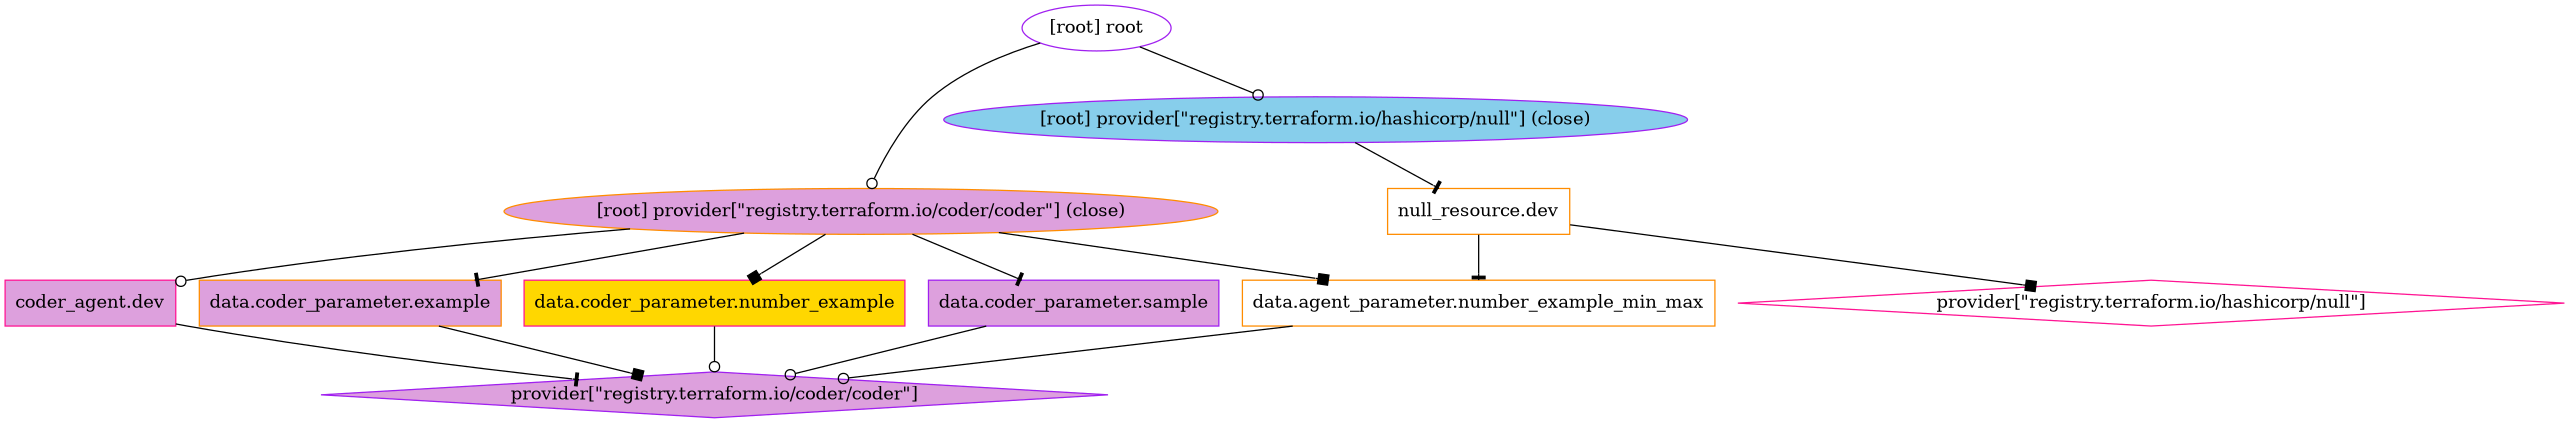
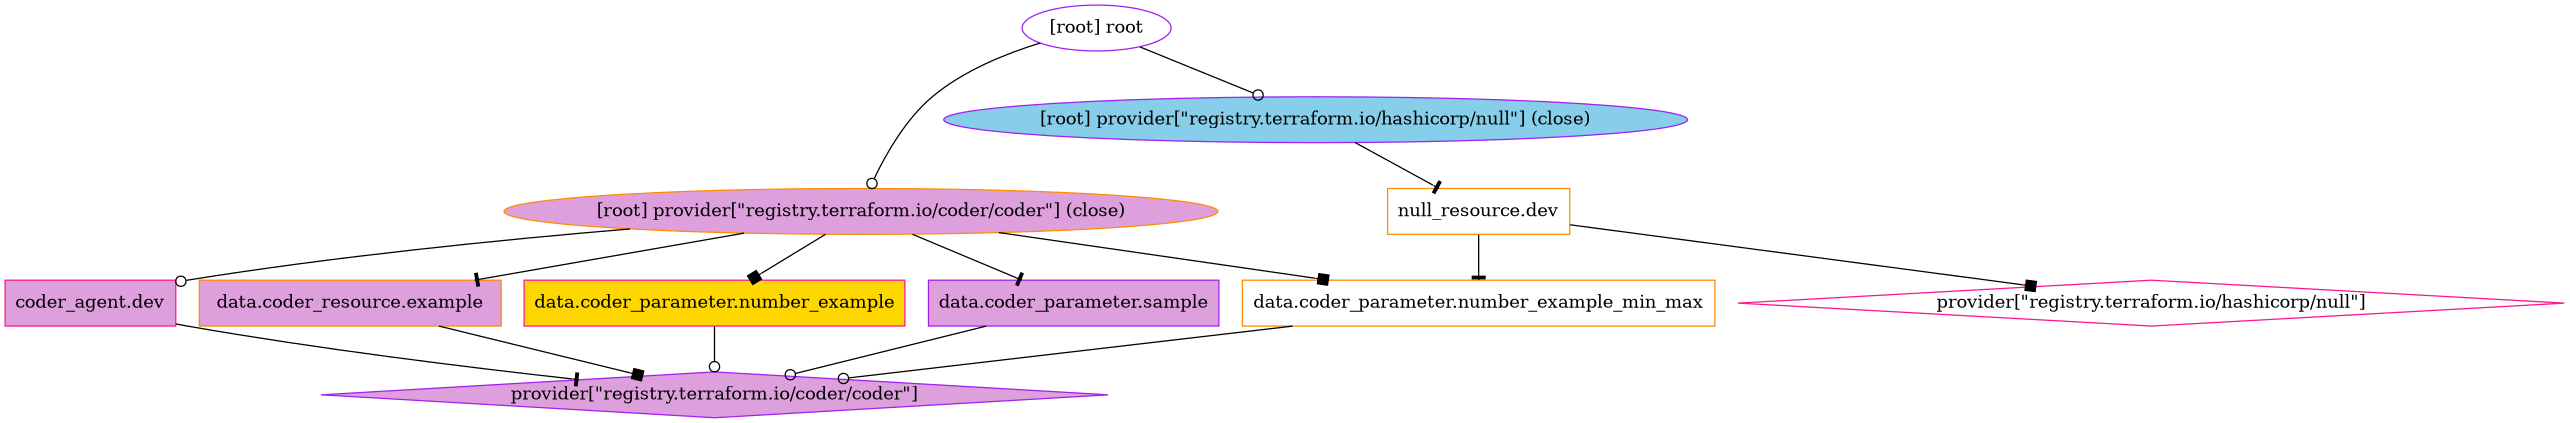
node "data.coder_parameter.example": label "data.coder_parameter.example" -> "data.coder_resource.example"
node "data.agent_parameter.number_example_min_max": label "data.agent_parameter.number_example_min_max" -> "data.coder_parameter.number_example_min_max"
